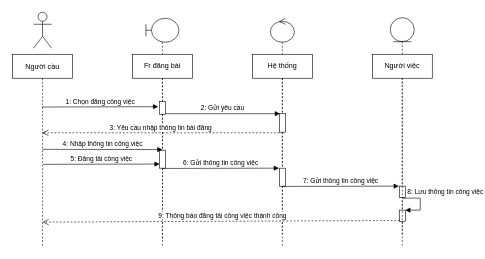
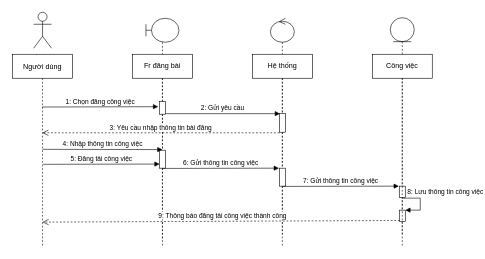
node "Người việc": label "Người việc" -> "Công việc"
node "Người cầu": label "Người cầu" -> "Người dùng"
